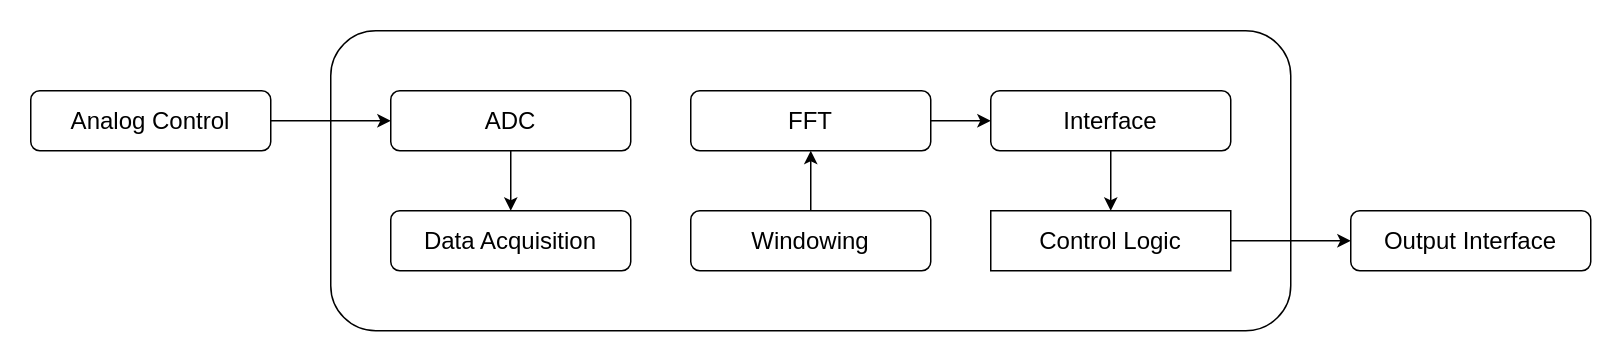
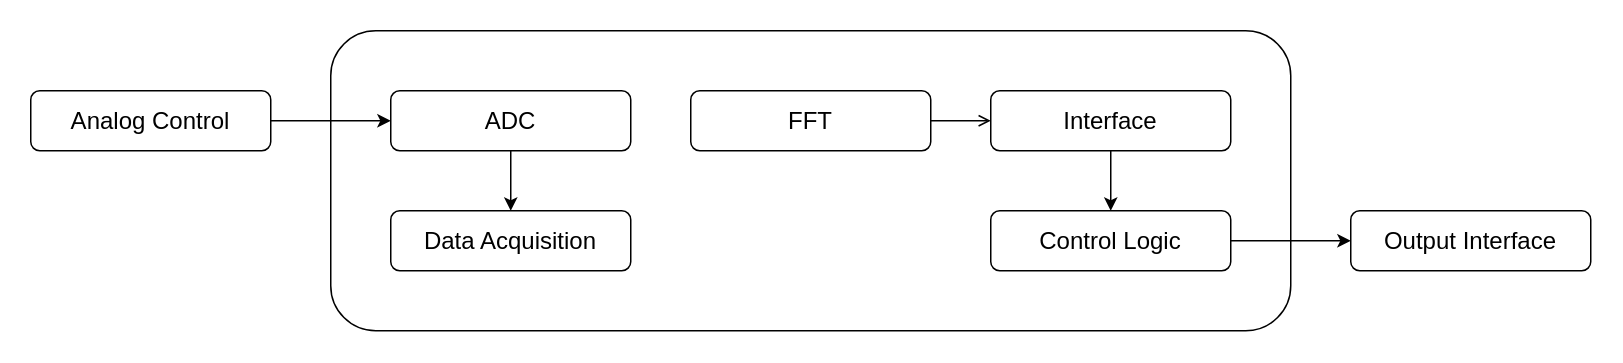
edge "FFT" -> "Interface": arrowhead classic -> open
edge "Windowing" -> "FFT": removed
node "Windowing": removed
node "Control Logic": shape rectangle -> rounded rectangle
